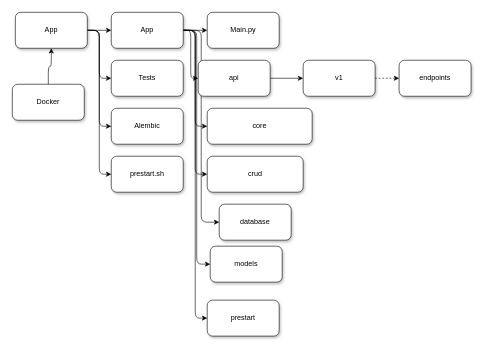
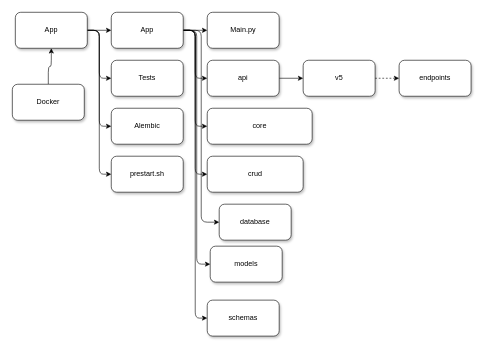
node "api": moved (234, 78) -> (243, 78)
node "v1": label "v1" -> "v5"
node "prestart": label "prestart" -> "schemas"
